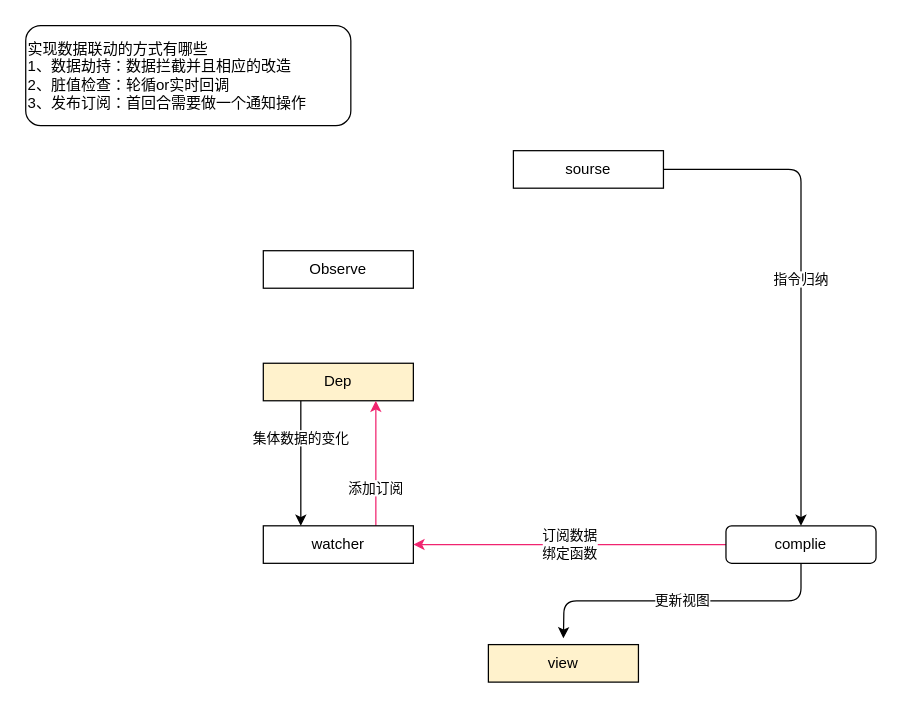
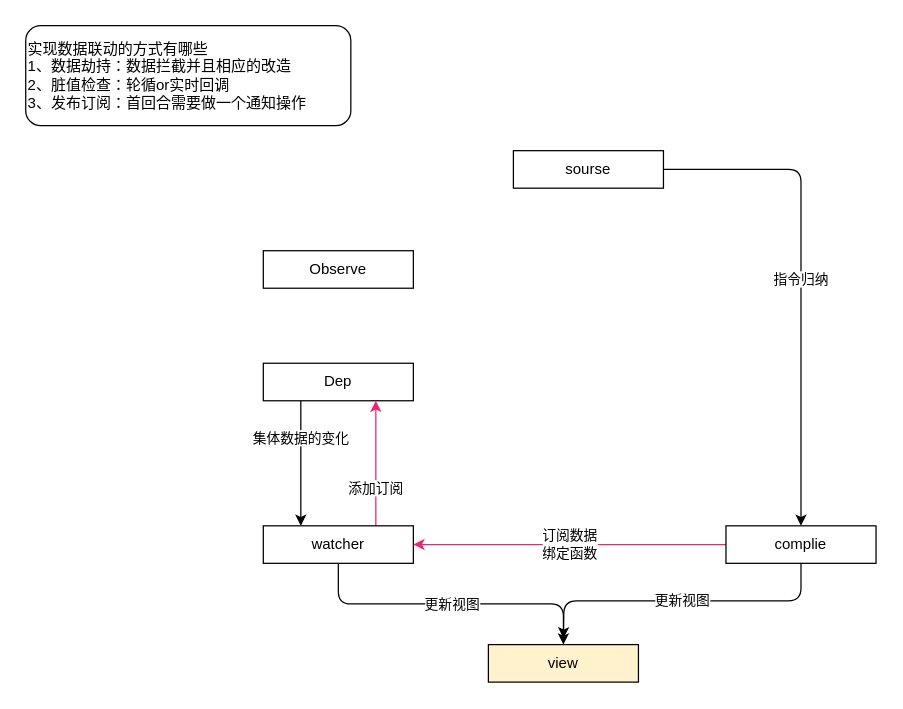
node "Dep": fillcolor #fff2cc -> #ffffff
node "complie": shape rounded rectangle -> rectangle
edge "watcher" -> "view": added, label "更新视图"
